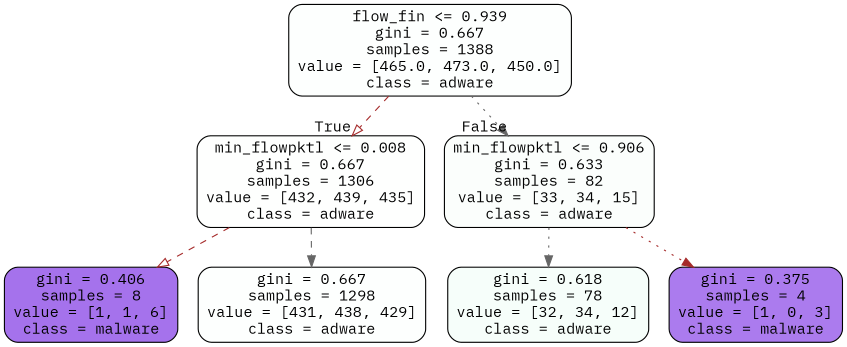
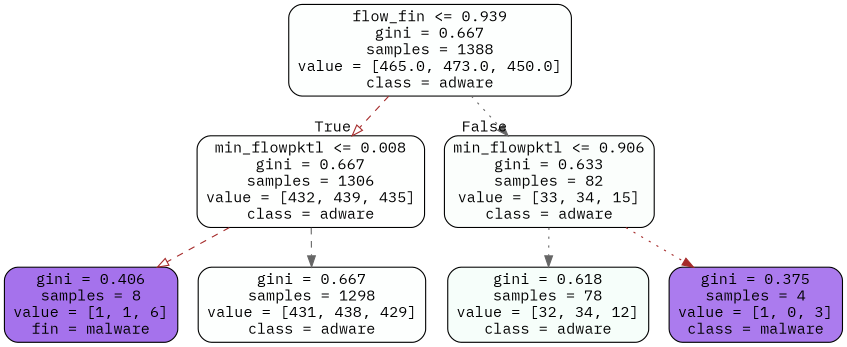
node "gini = 0.406 samples = 8 value = [1, 1, 6] class = malware": label "gini = 0.406 samples = 8 value = [1, 1, 6] class = malware" -> "gini = 0.406 samples = 8 value = [1, 1, 6] fin = malware"
